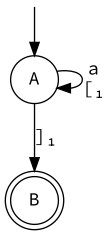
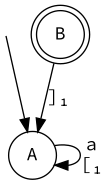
edge "A" -> "B": reversed
